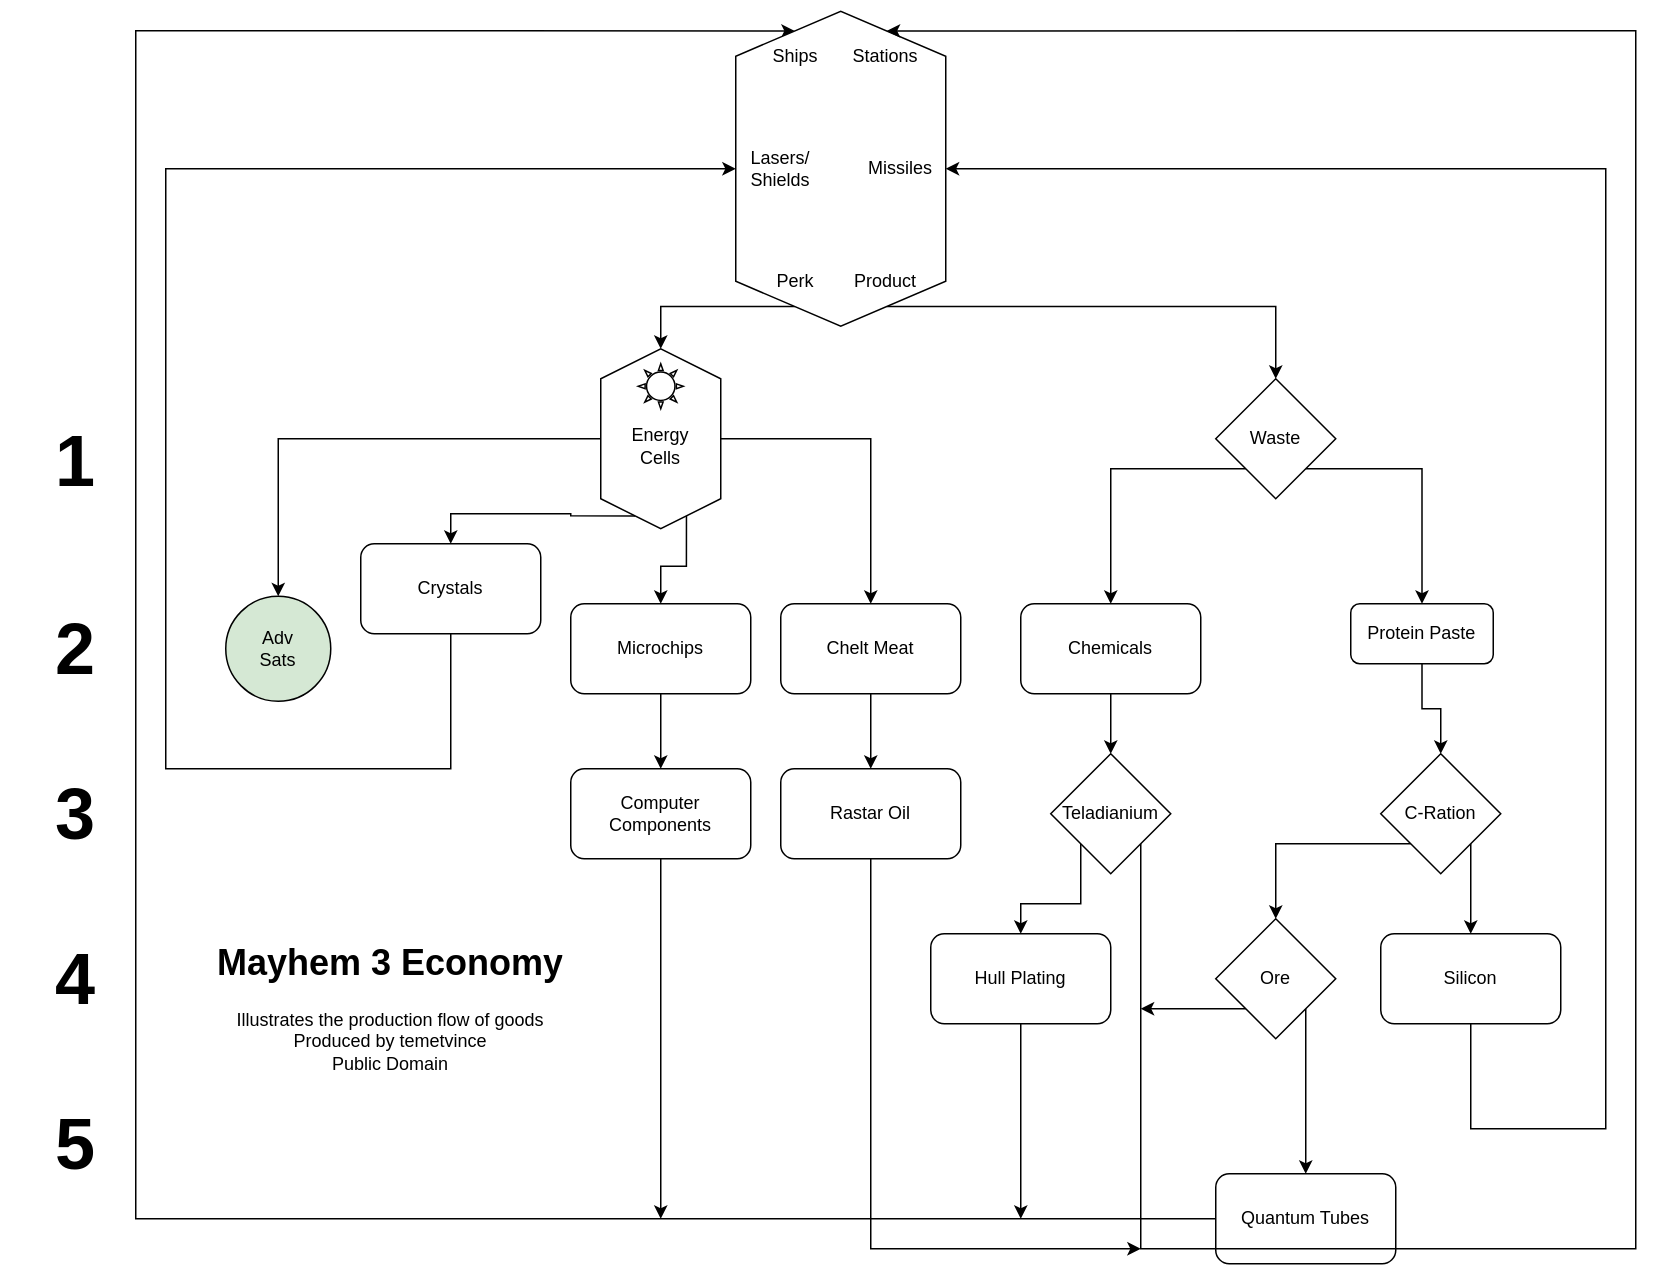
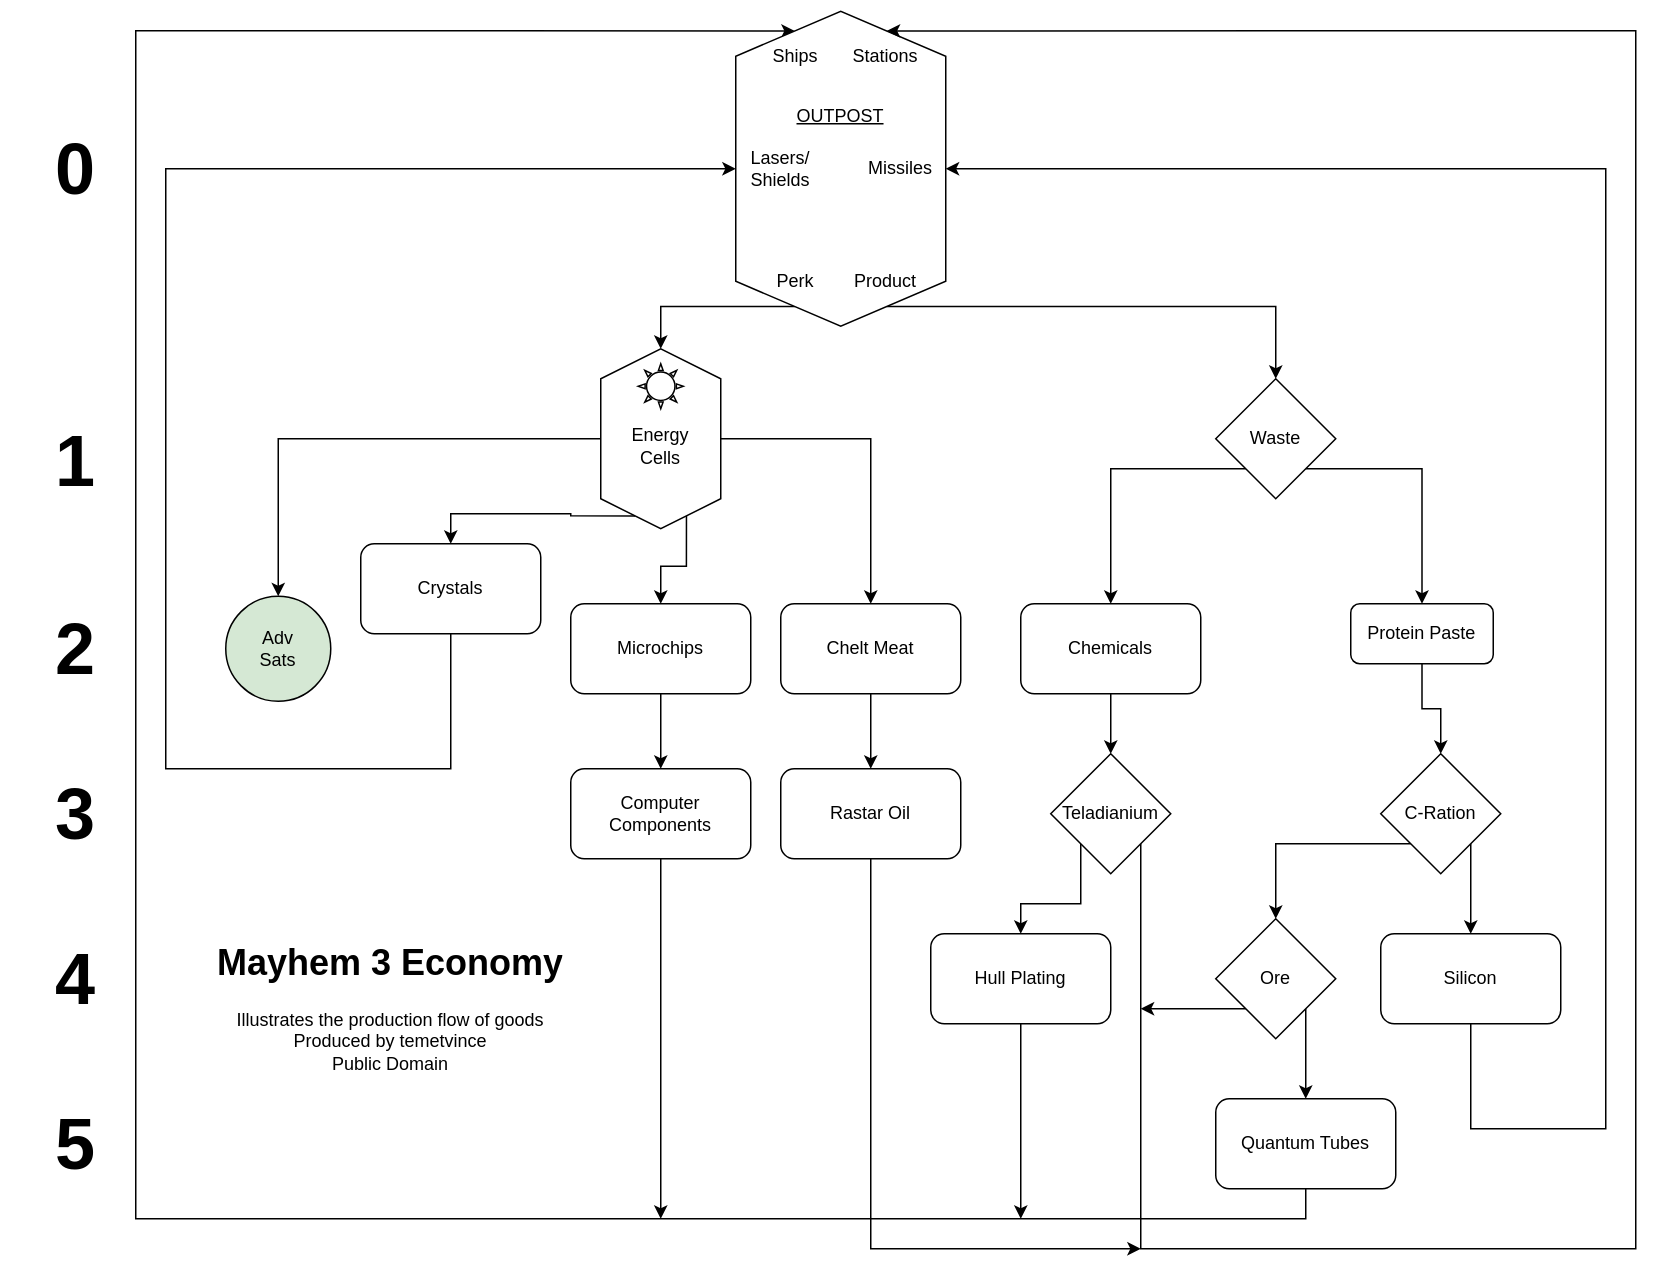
node "OUTPOST": added
node "0": added
node "Quantum Tubes": moved (1306, 1219) -> (1306, 1144)
